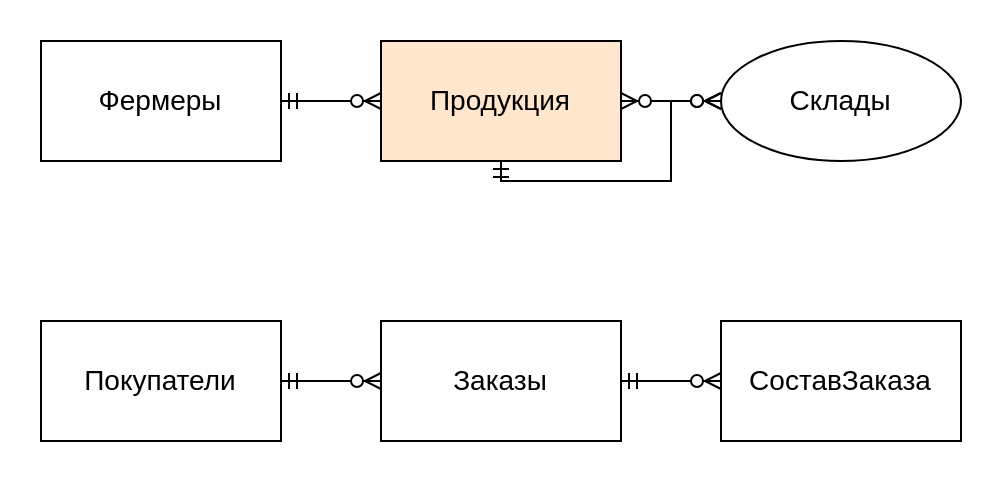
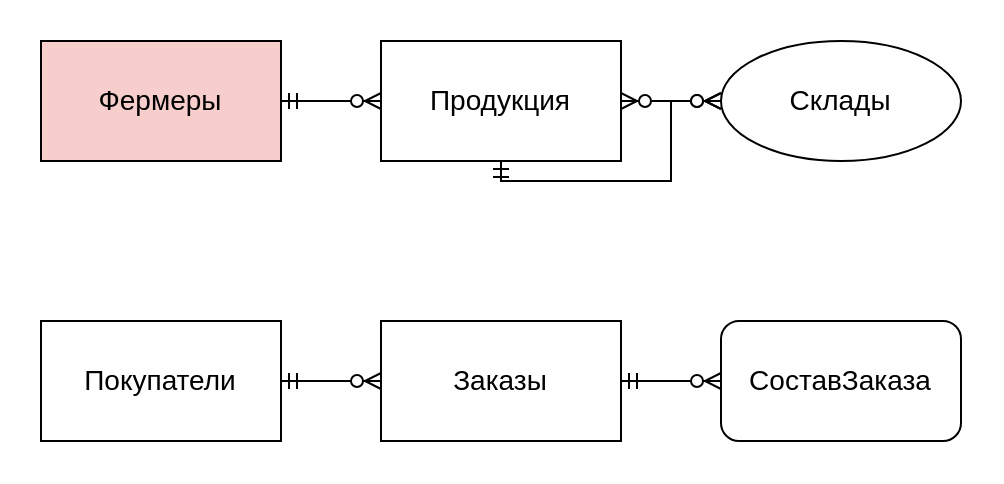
node "Фермеры": fillcolor #ffffff -> #f8cecc
node "Продукция": fillcolor #ffe6cc -> #ffffff
node "СоставЗаказа": shape rectangle -> rounded rectangle
